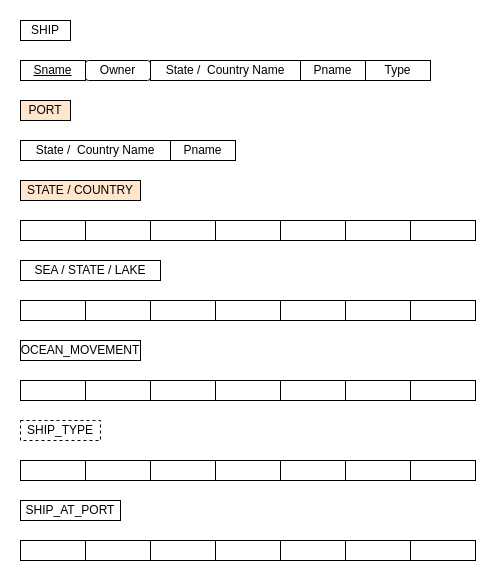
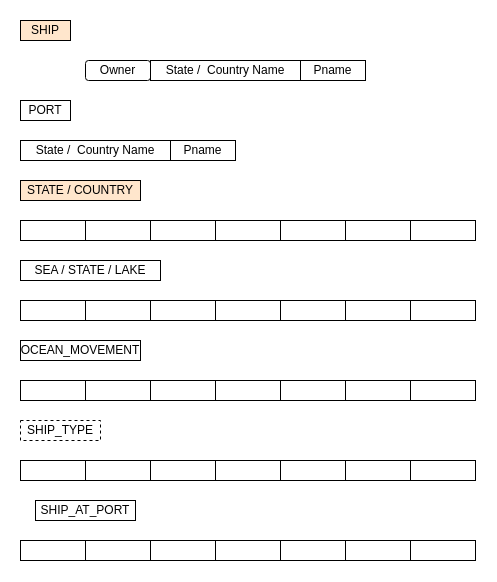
node "SHIP": fillcolor #ffffff -> #ffe6cc
node "Sname": removed
node "Type": removed
node "PORT": fillcolor #ffe6cc -> #ffffff
node "SHIP_AT_PORT": moved (71, 511) -> (86, 511)
